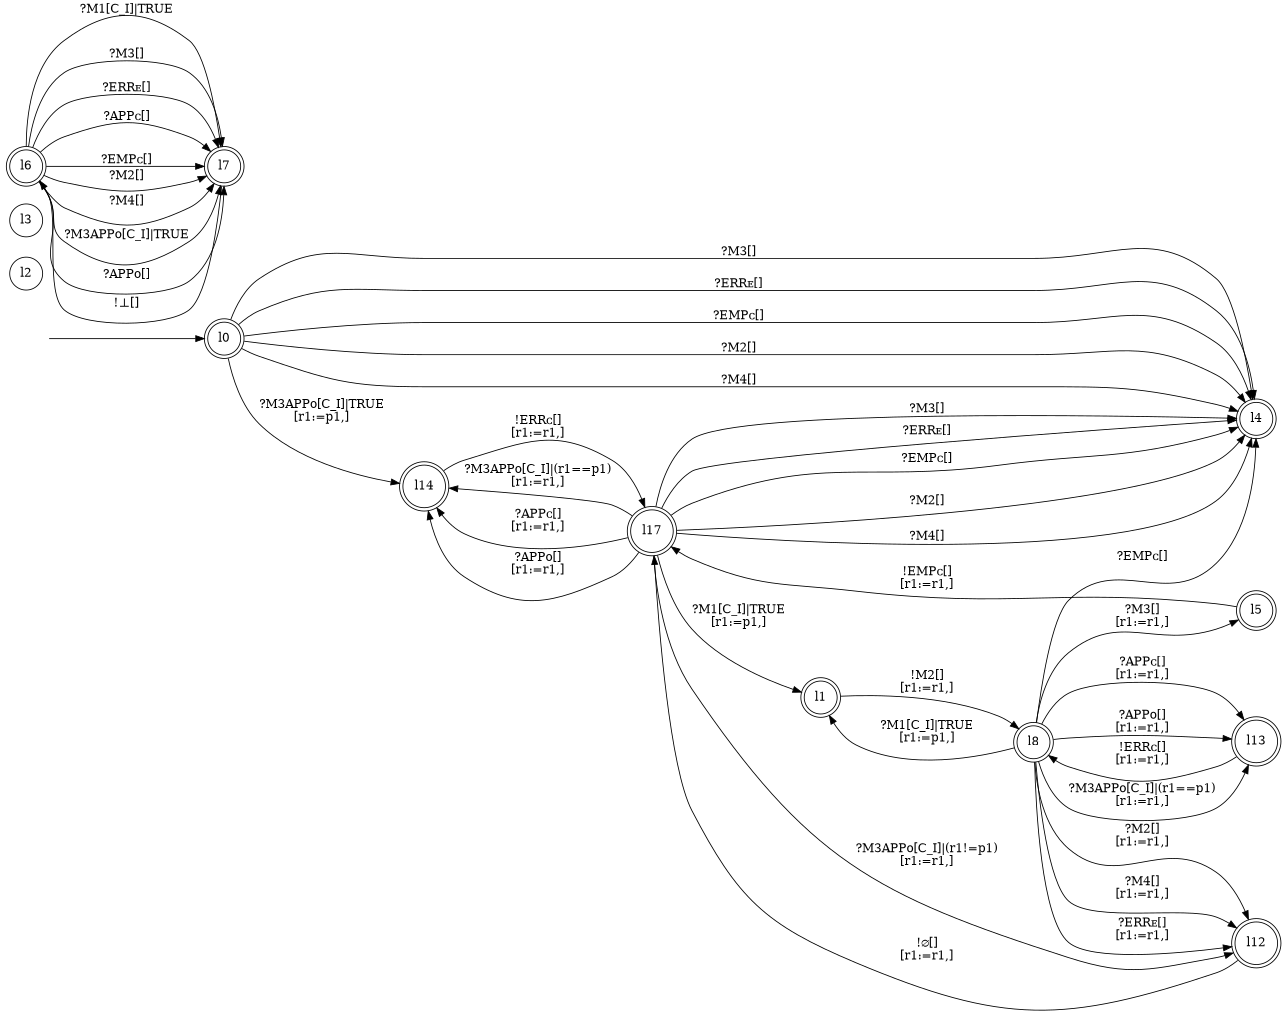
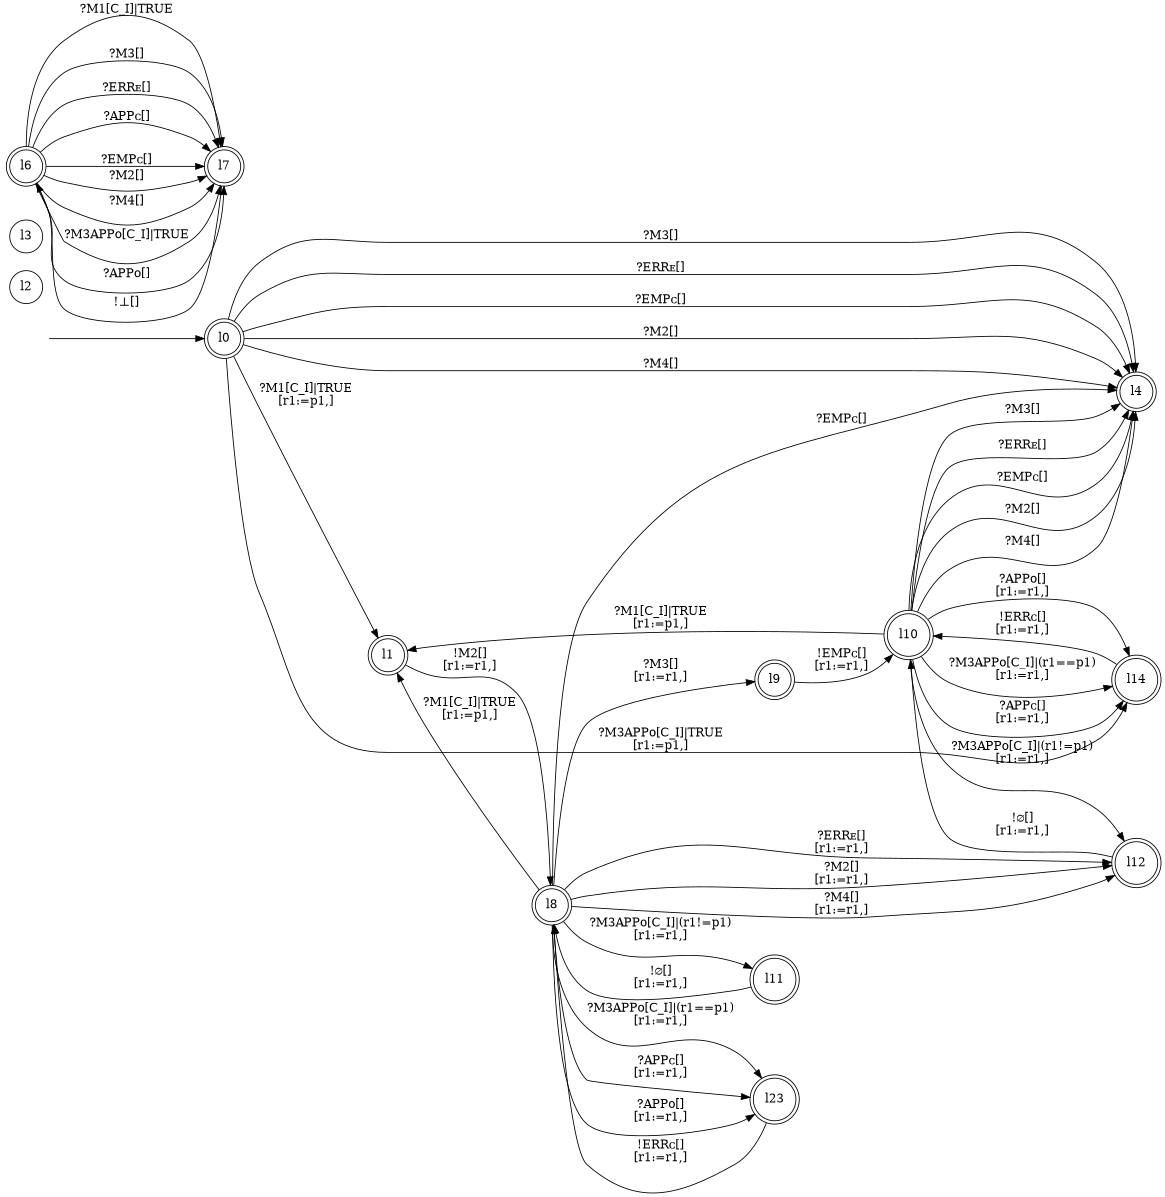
edge "l0" -> "l1": added, label "?M1[C_I]|TRUE [r1:=p1,]"
node "l17": label "l17" -> "l10"
node "l5": label "l5" -> "l9"
node "l13": label "l13" -> "l23"
node "l11": added
